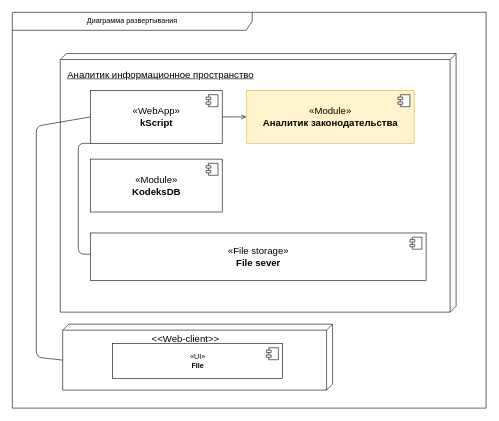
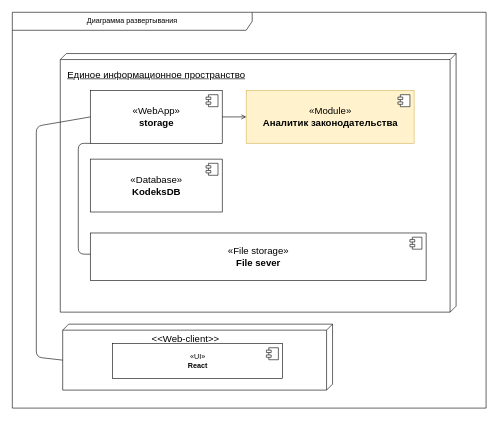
node "Аналитик информационное пространство": label "Аналитик информационное пространство" -> "Единое информационное пространство"
node "«WebApp» kScript": label "«WebApp» kScript" -> "«WebApp» storage"
node "«Module» KodeksDB": label "«Module» KodeksDB" -> "«Database» KodeksDB"
node "«UI» File": label "«UI» File" -> "«UI» React"
